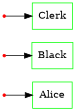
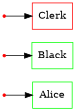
node "Clerk": color GREEN -> RED
